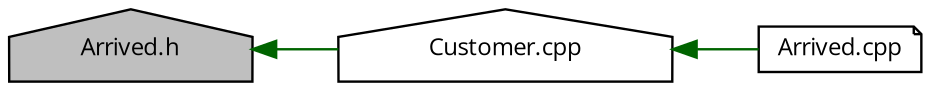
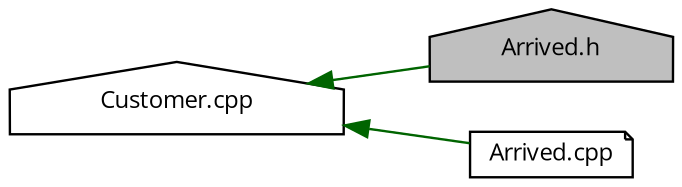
edge "Customer.cpp" -> "Arrived.h": reversed
